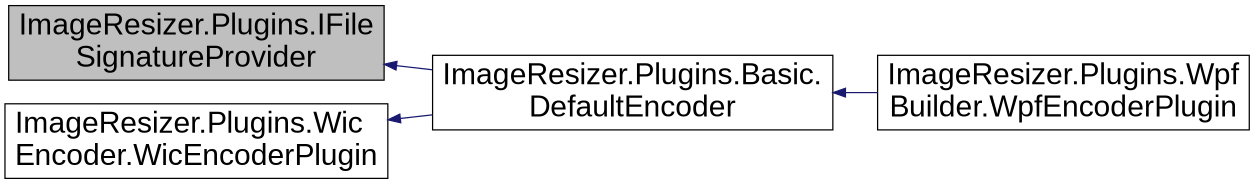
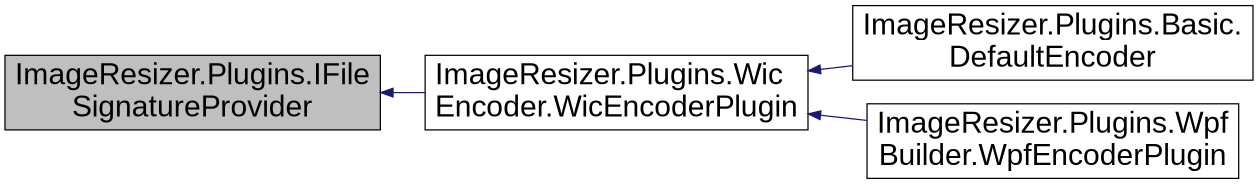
edge "ImageResizer.Plugins.Basic. DefaultEncoder" -> "ImageResizer.Plugins.IFile SignatureProvider": now "ImageResizer.Plugins.Wic Encoder.WicEncoderPlugin" -> "ImageResizer.Plugins.IFile SignatureProvider"
edge "ImageResizer.Plugins.Wpf Builder.WpfEncoderPlugin" -> "ImageResizer.Plugins.Basic. DefaultEncoder": now "ImageResizer.Plugins.Wpf Builder.WpfEncoderPlugin" -> "ImageResizer.Plugins.Wic Encoder.WicEncoderPlugin"
